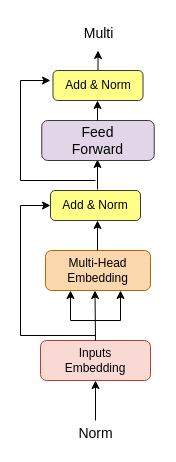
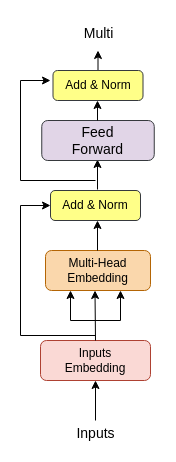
node "Norm": label "Norm" -> "Inputs"
